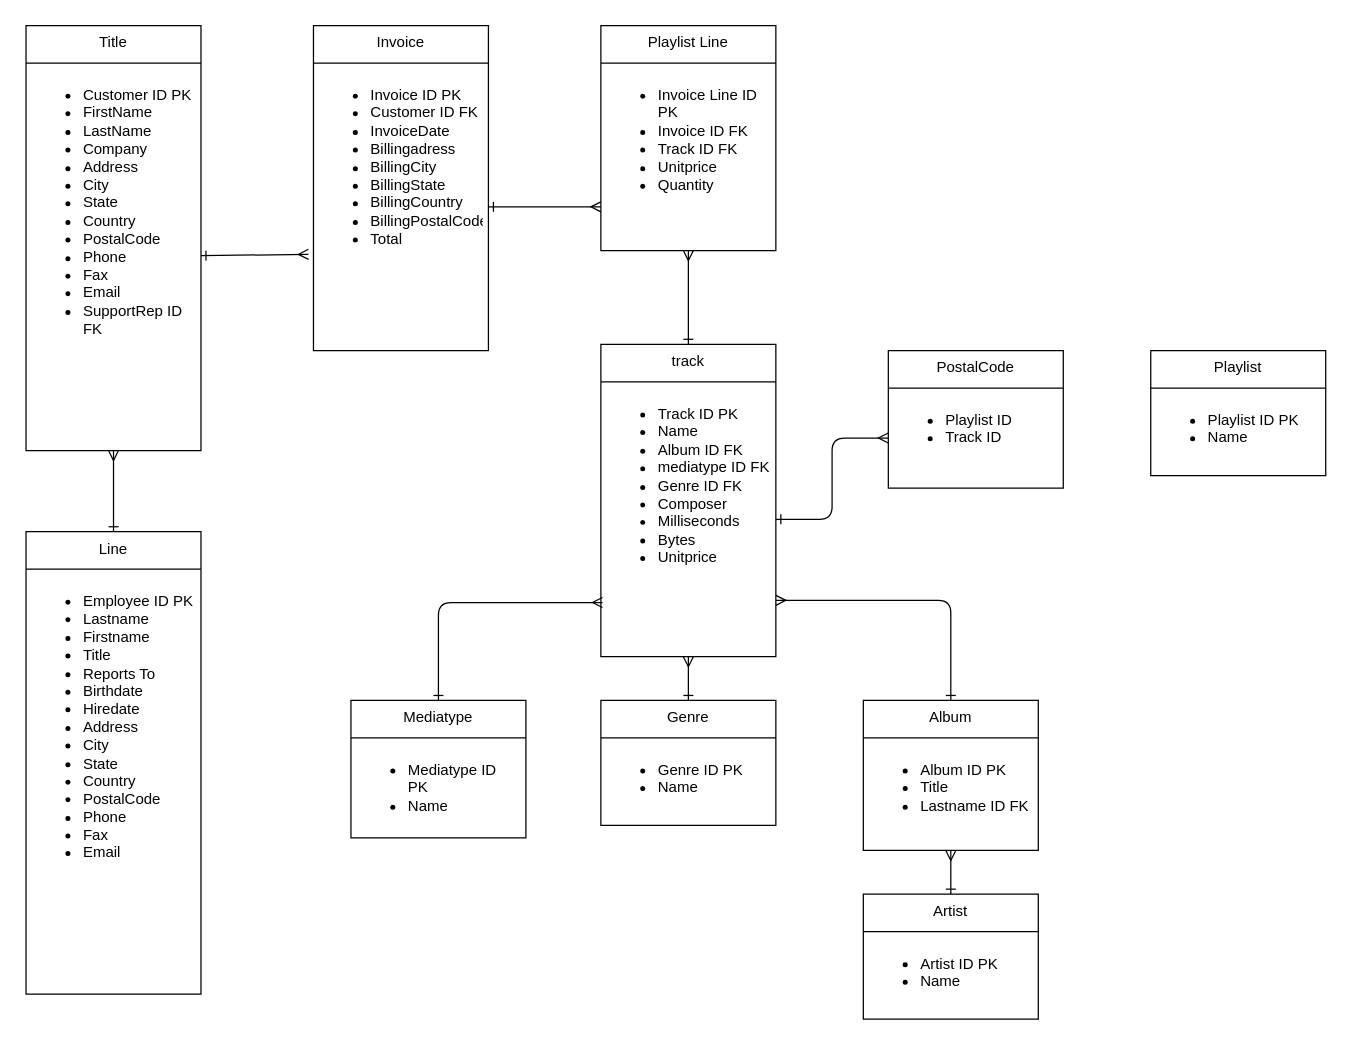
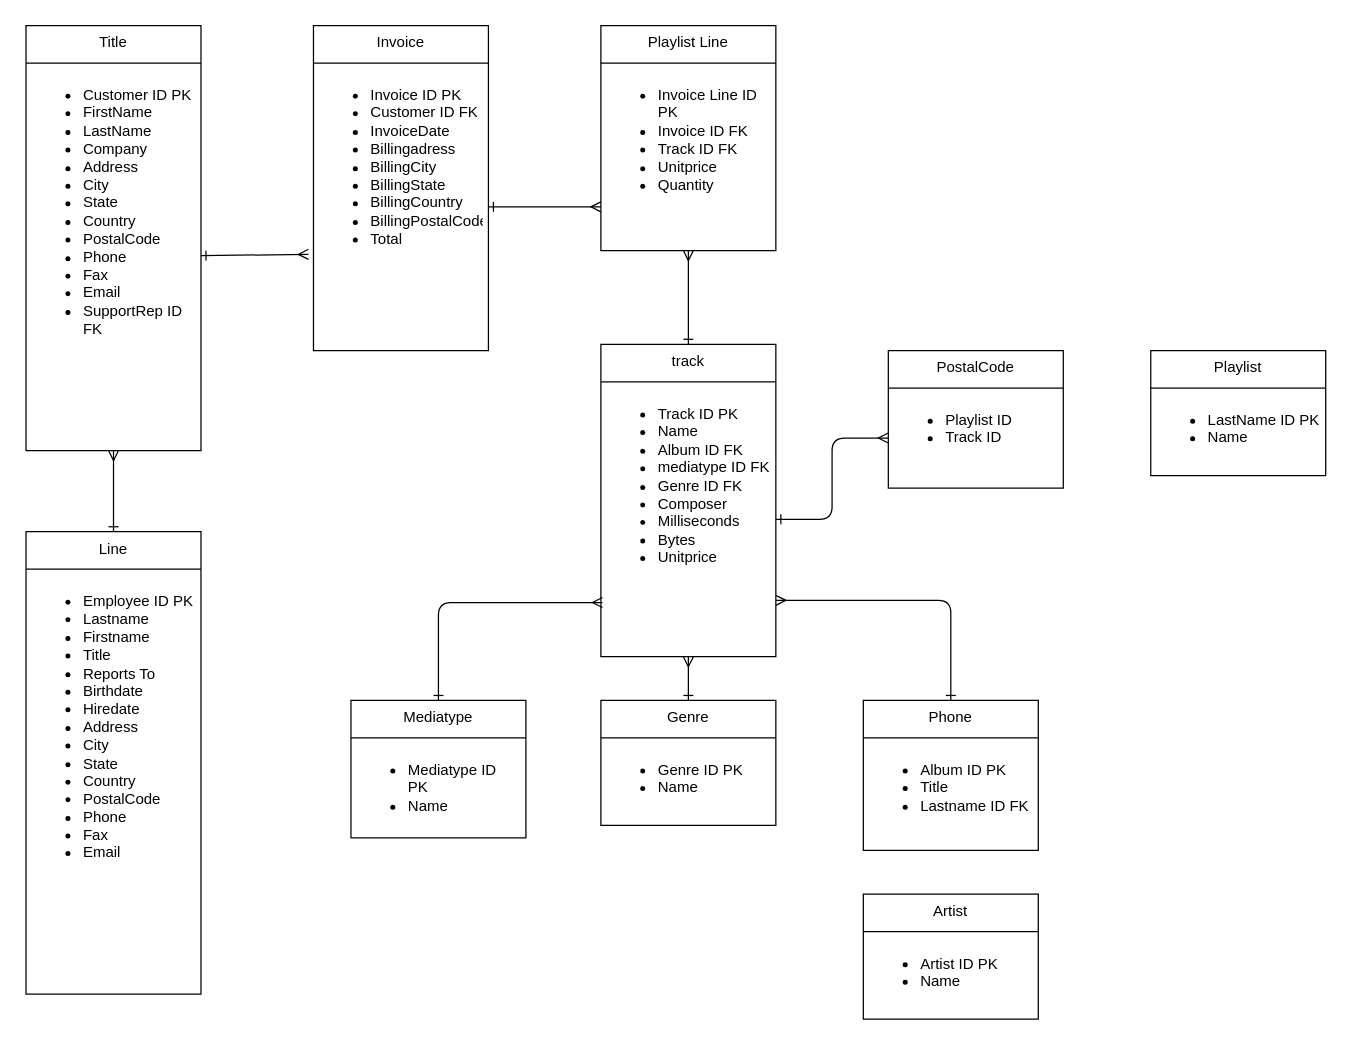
node "Playlist ID PK Name": label "Playlist ID PK Name" -> "LastName ID PK Name"
node "Album": label "Album" -> "Phone"
edge "Album ID PK Title Lastname ID FK" -- "Artist": removed
